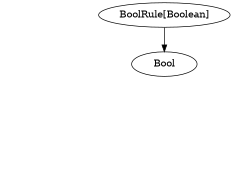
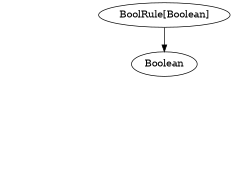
node "Bool": label "Bool" -> "Boolean"
